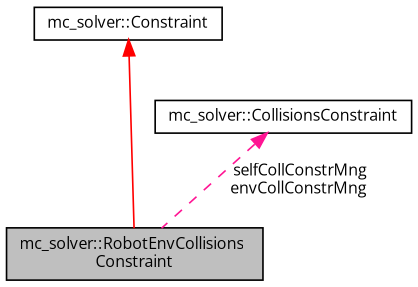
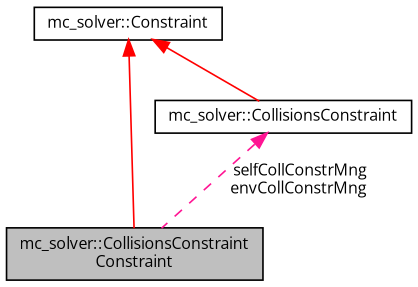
edge "mc_solver::CollisionsConstraint" -> "mc_solver::Constraint": added
node "mc_solver::RobotEnvCollisions Constraint": label "mc_solver::RobotEnvCollisions Constraint" -> "mc_solver::CollisionsConstraint Constraint"
